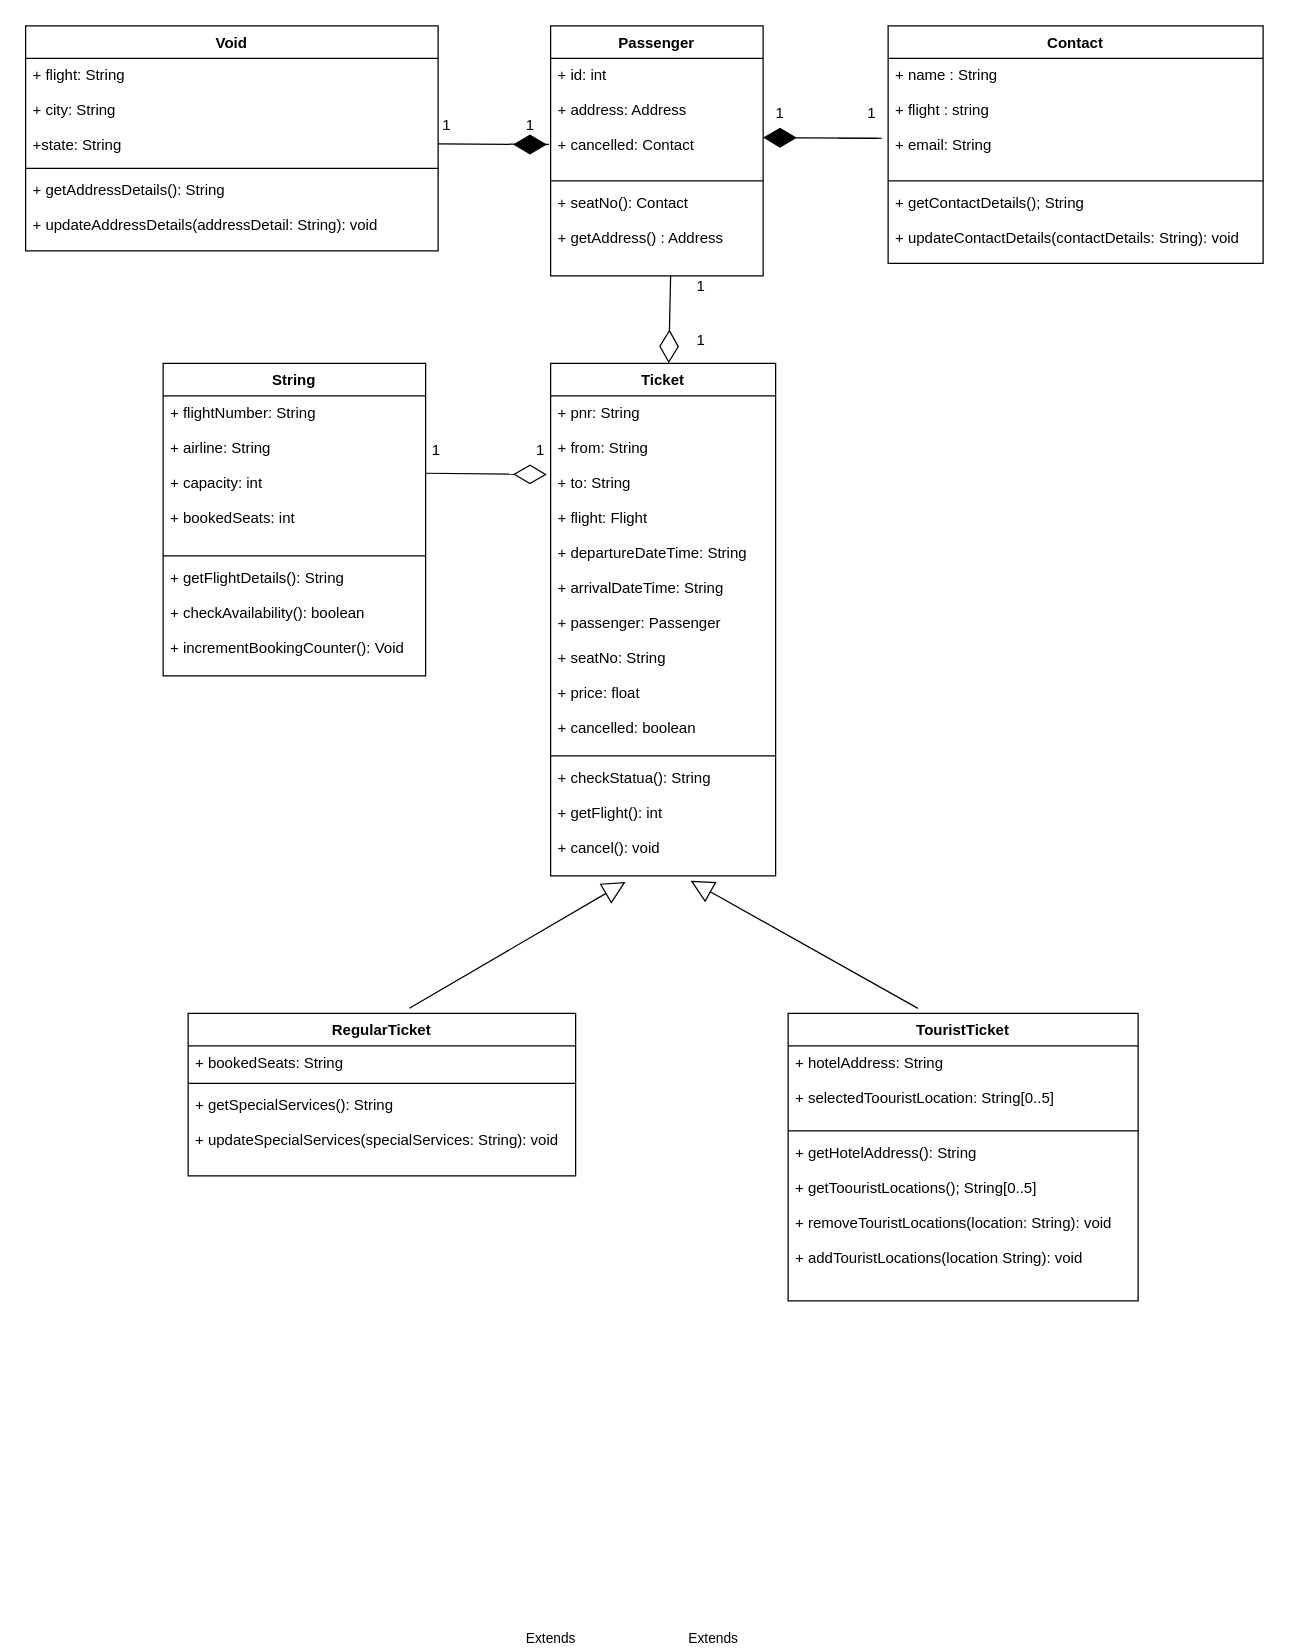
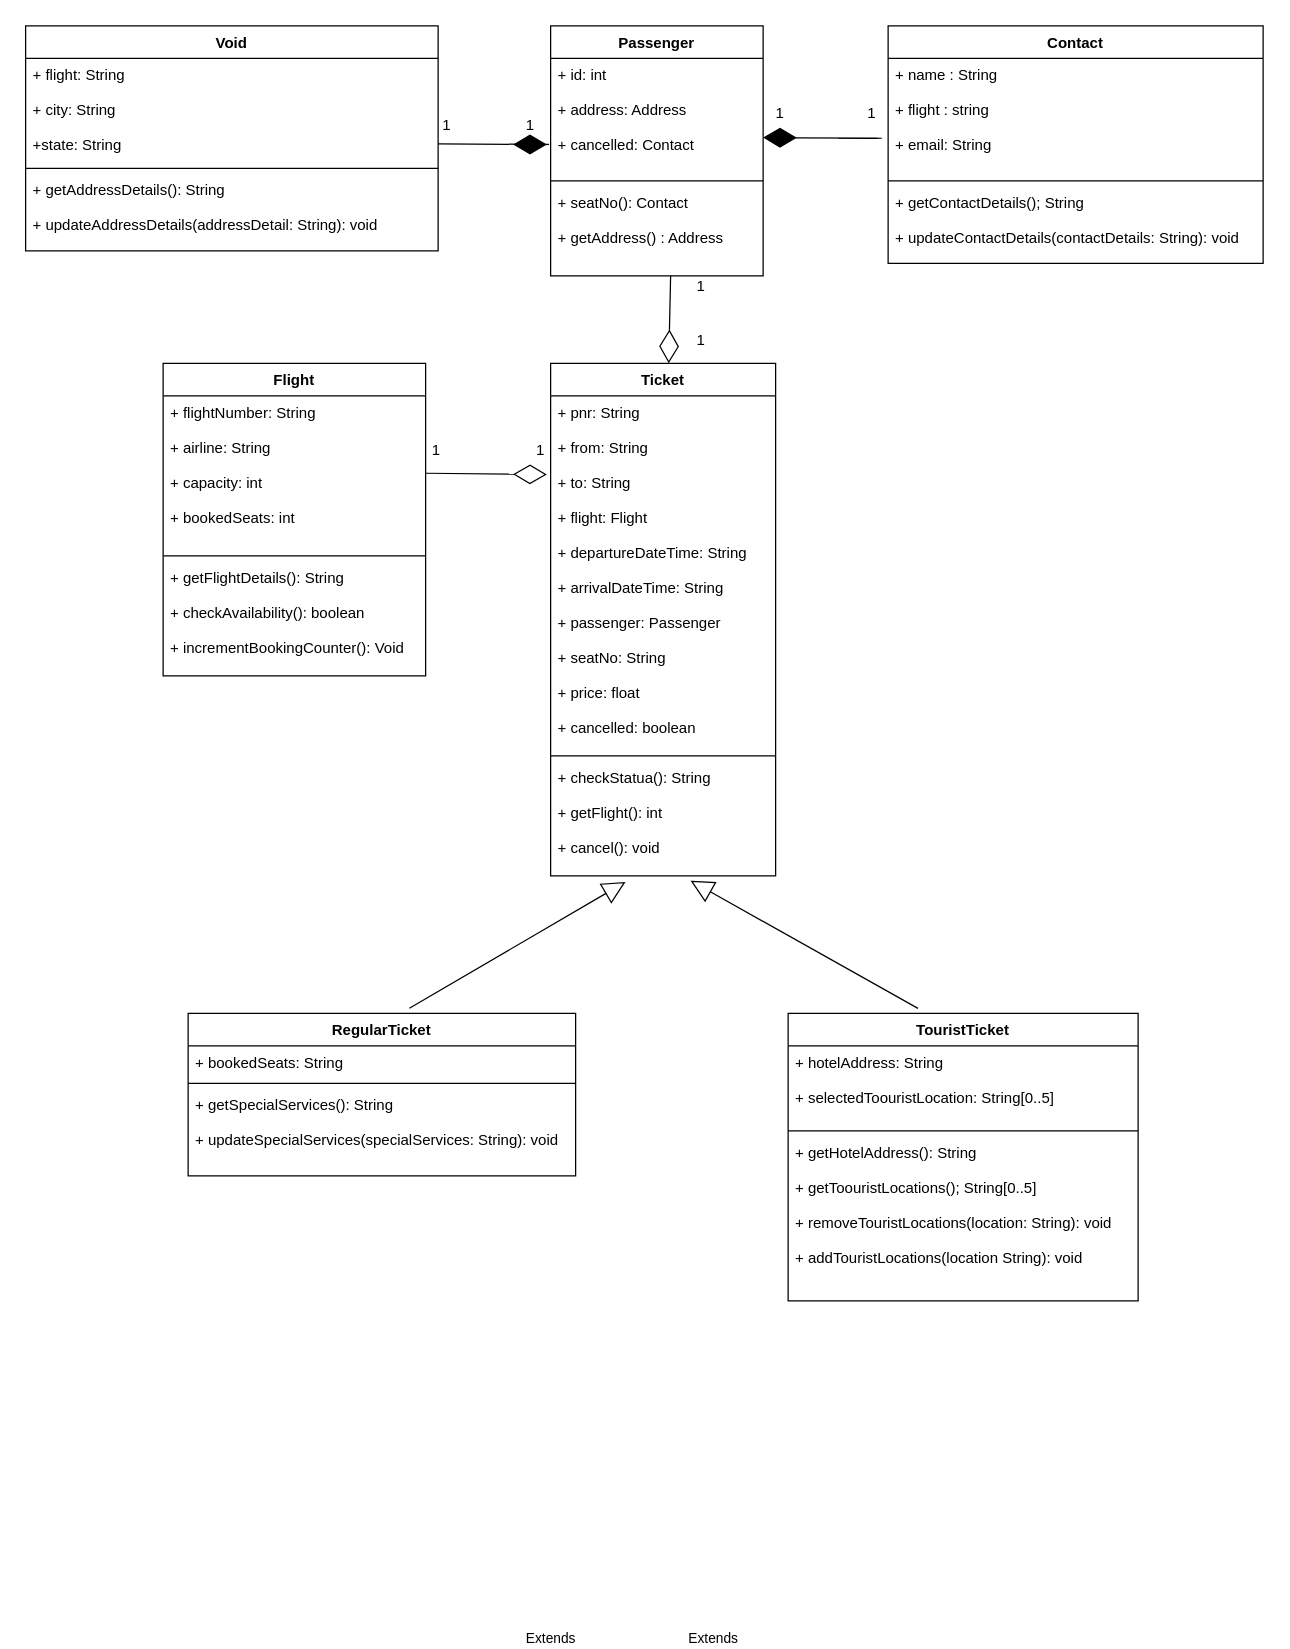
node "String": label "String" -> "Flight"
